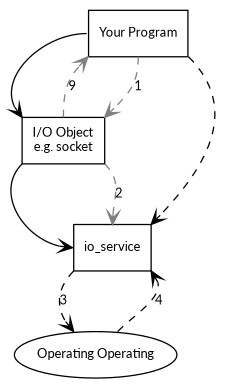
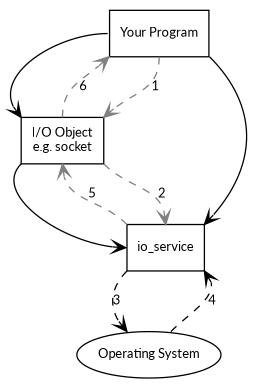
edge "I/O Object e.g. socket" -> "Your Program": label "9" -> "6"
edge "Your Program" -> "io_service": style dashed -> solid
edge "io_service" -> "I/O Object e.g. socket": added, label "5"
node "Operating Operating": label "Operating Operating" -> "Operating System"
